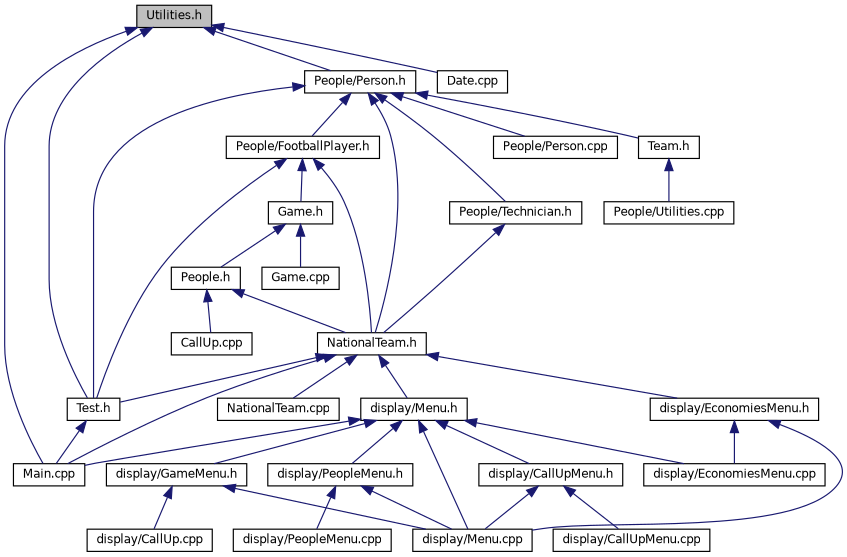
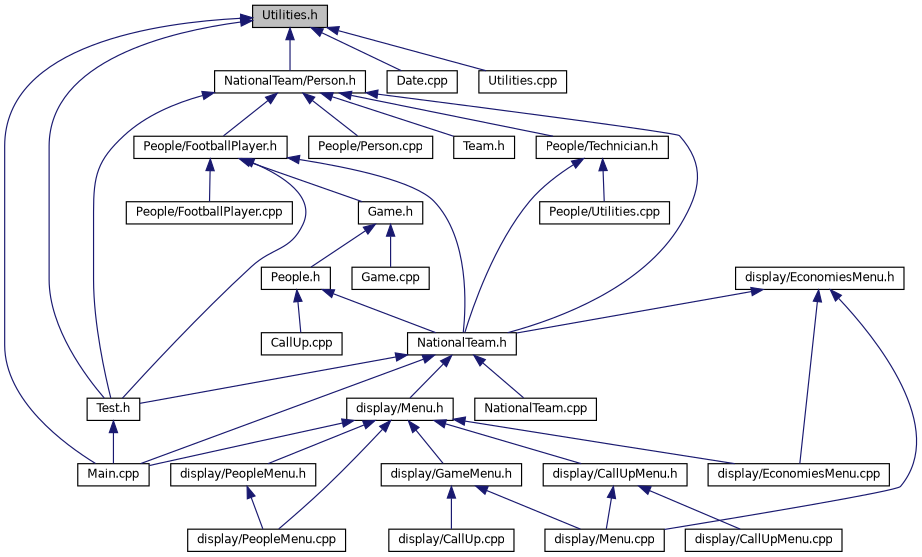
node "People/Person.h": label "People/Person.h" -> "NationalTeam/Person.h"
node "Utilities.cpp": added
edge "People/Utilities.cpp" -> "Team.h": now "People/Utilities.cpp" -> "People/Technician.h"
node "People/FootballPlayer.cpp": added
edge "display/EconomiesMenu.h" -> "NationalTeam.h": reversed
edge "display/Menu.cpp" -> "display/Menu.h": now "display/PeopleMenu.cpp" -> "display/Menu.h"
edge "display/Menu.cpp" -> "display/PeopleMenu.h": removed
